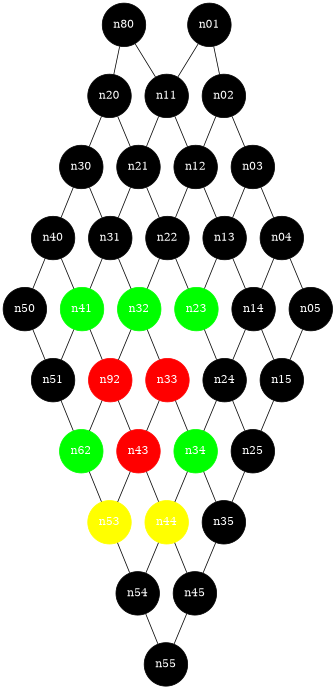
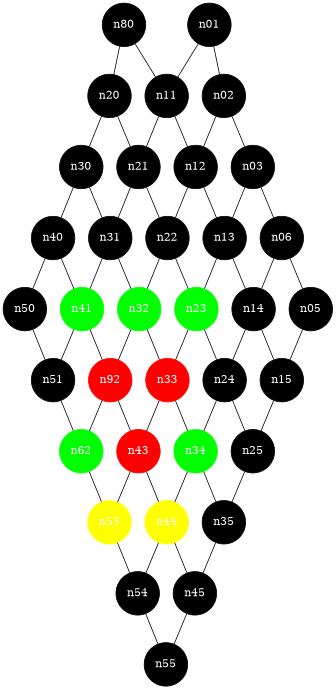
node "n04": label "n04" -> "n06"
edge "n23" -- "n33": added
